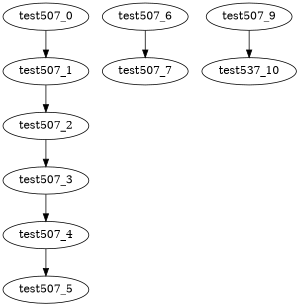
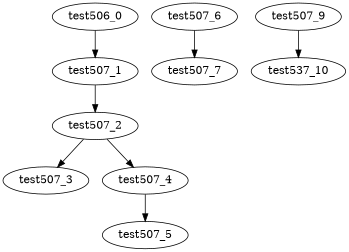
node "test507_0": label "test507_0" -> "test506_0"
edge "test507_3" -> "test507_4": now "test507_2" -> "test507_4"
